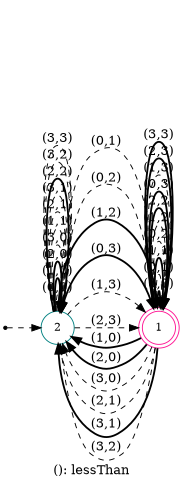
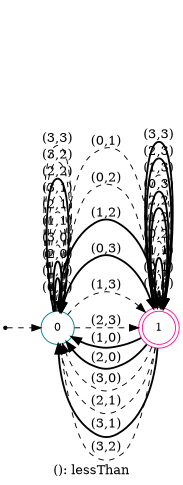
node "2": label "2" -> "0"
